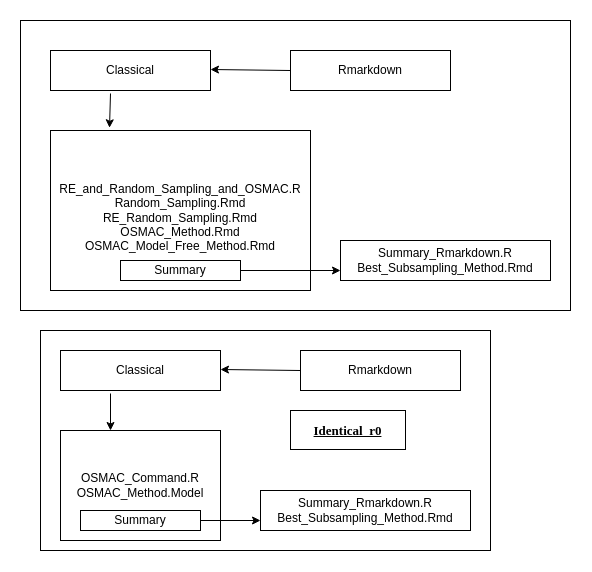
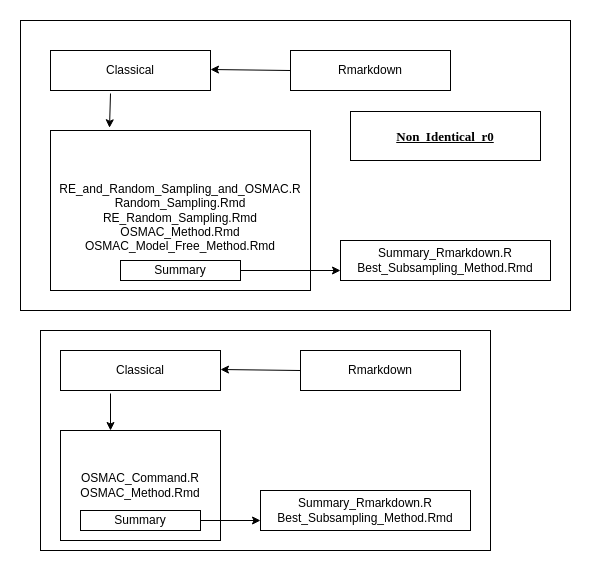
node "Non_Identical_r0": added
node "Identical_r0": removed
node "OSMAC_Command.R OSMAC_Method.Model": label "OSMAC_Command.R OSMAC_Method.Model" -> "OSMAC_Command.R OSMAC_Method.Rmd"
